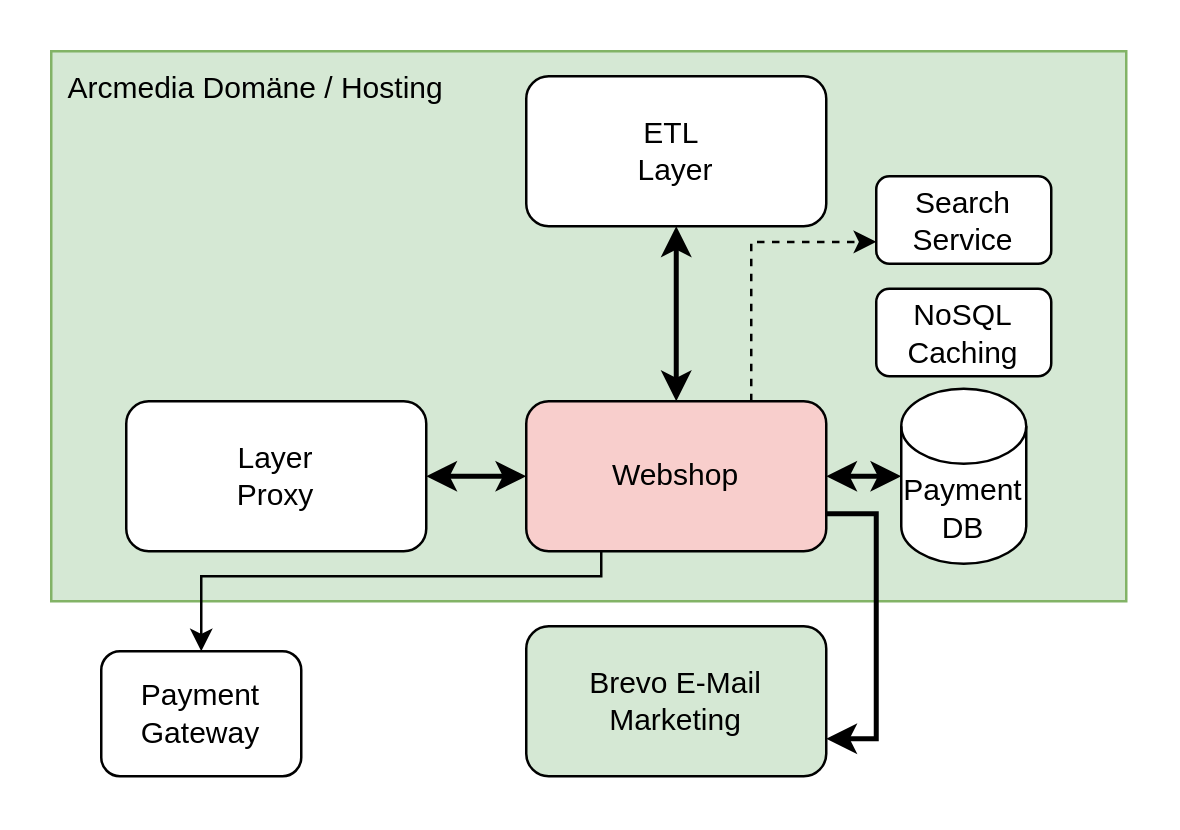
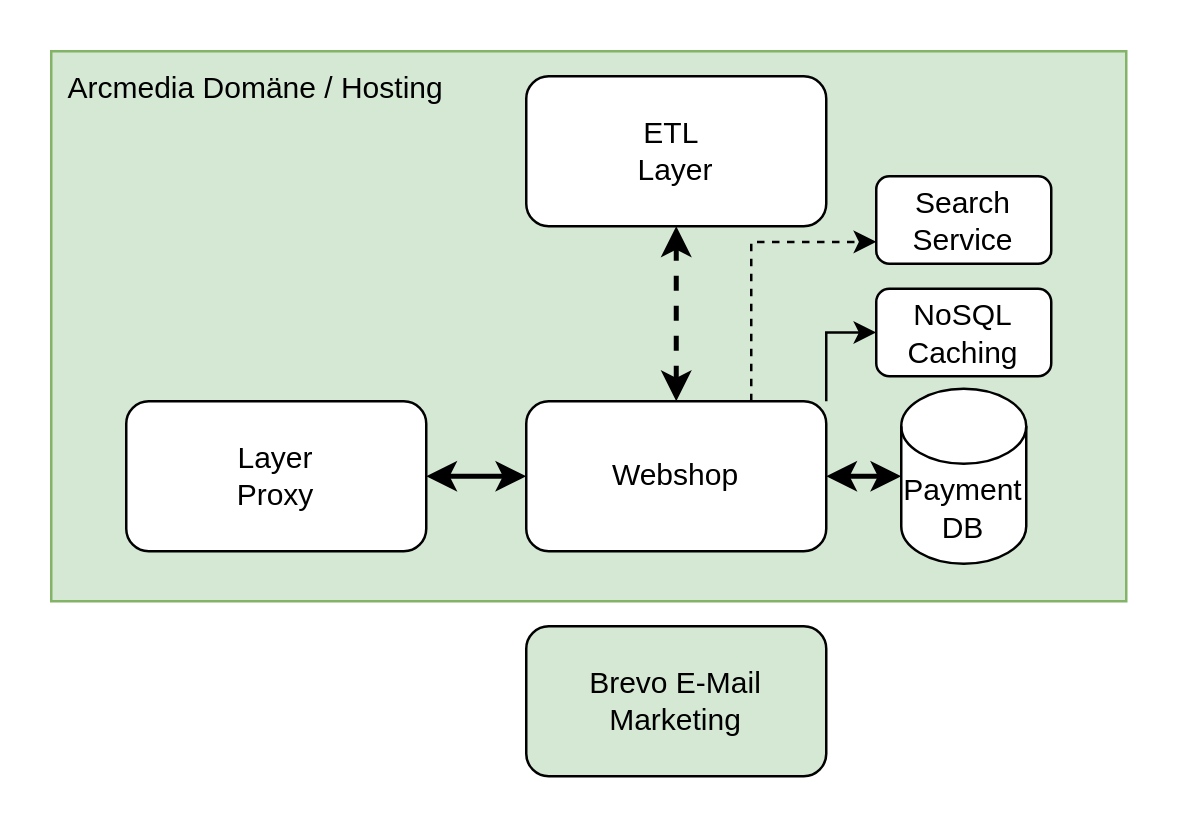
edge "ETL Layer" -- "Webshop": style solid -> dashed
edge "Webshop" -> "NoSQL Caching": added
node "Webshop": fillcolor #f8cecc -> #ffffff
edge "Webshop" -> "Payment Gateway": removed
edge "Webshop" -> "Brevo E-Mail Marketing": removed
node "Payment Gateway": removed
